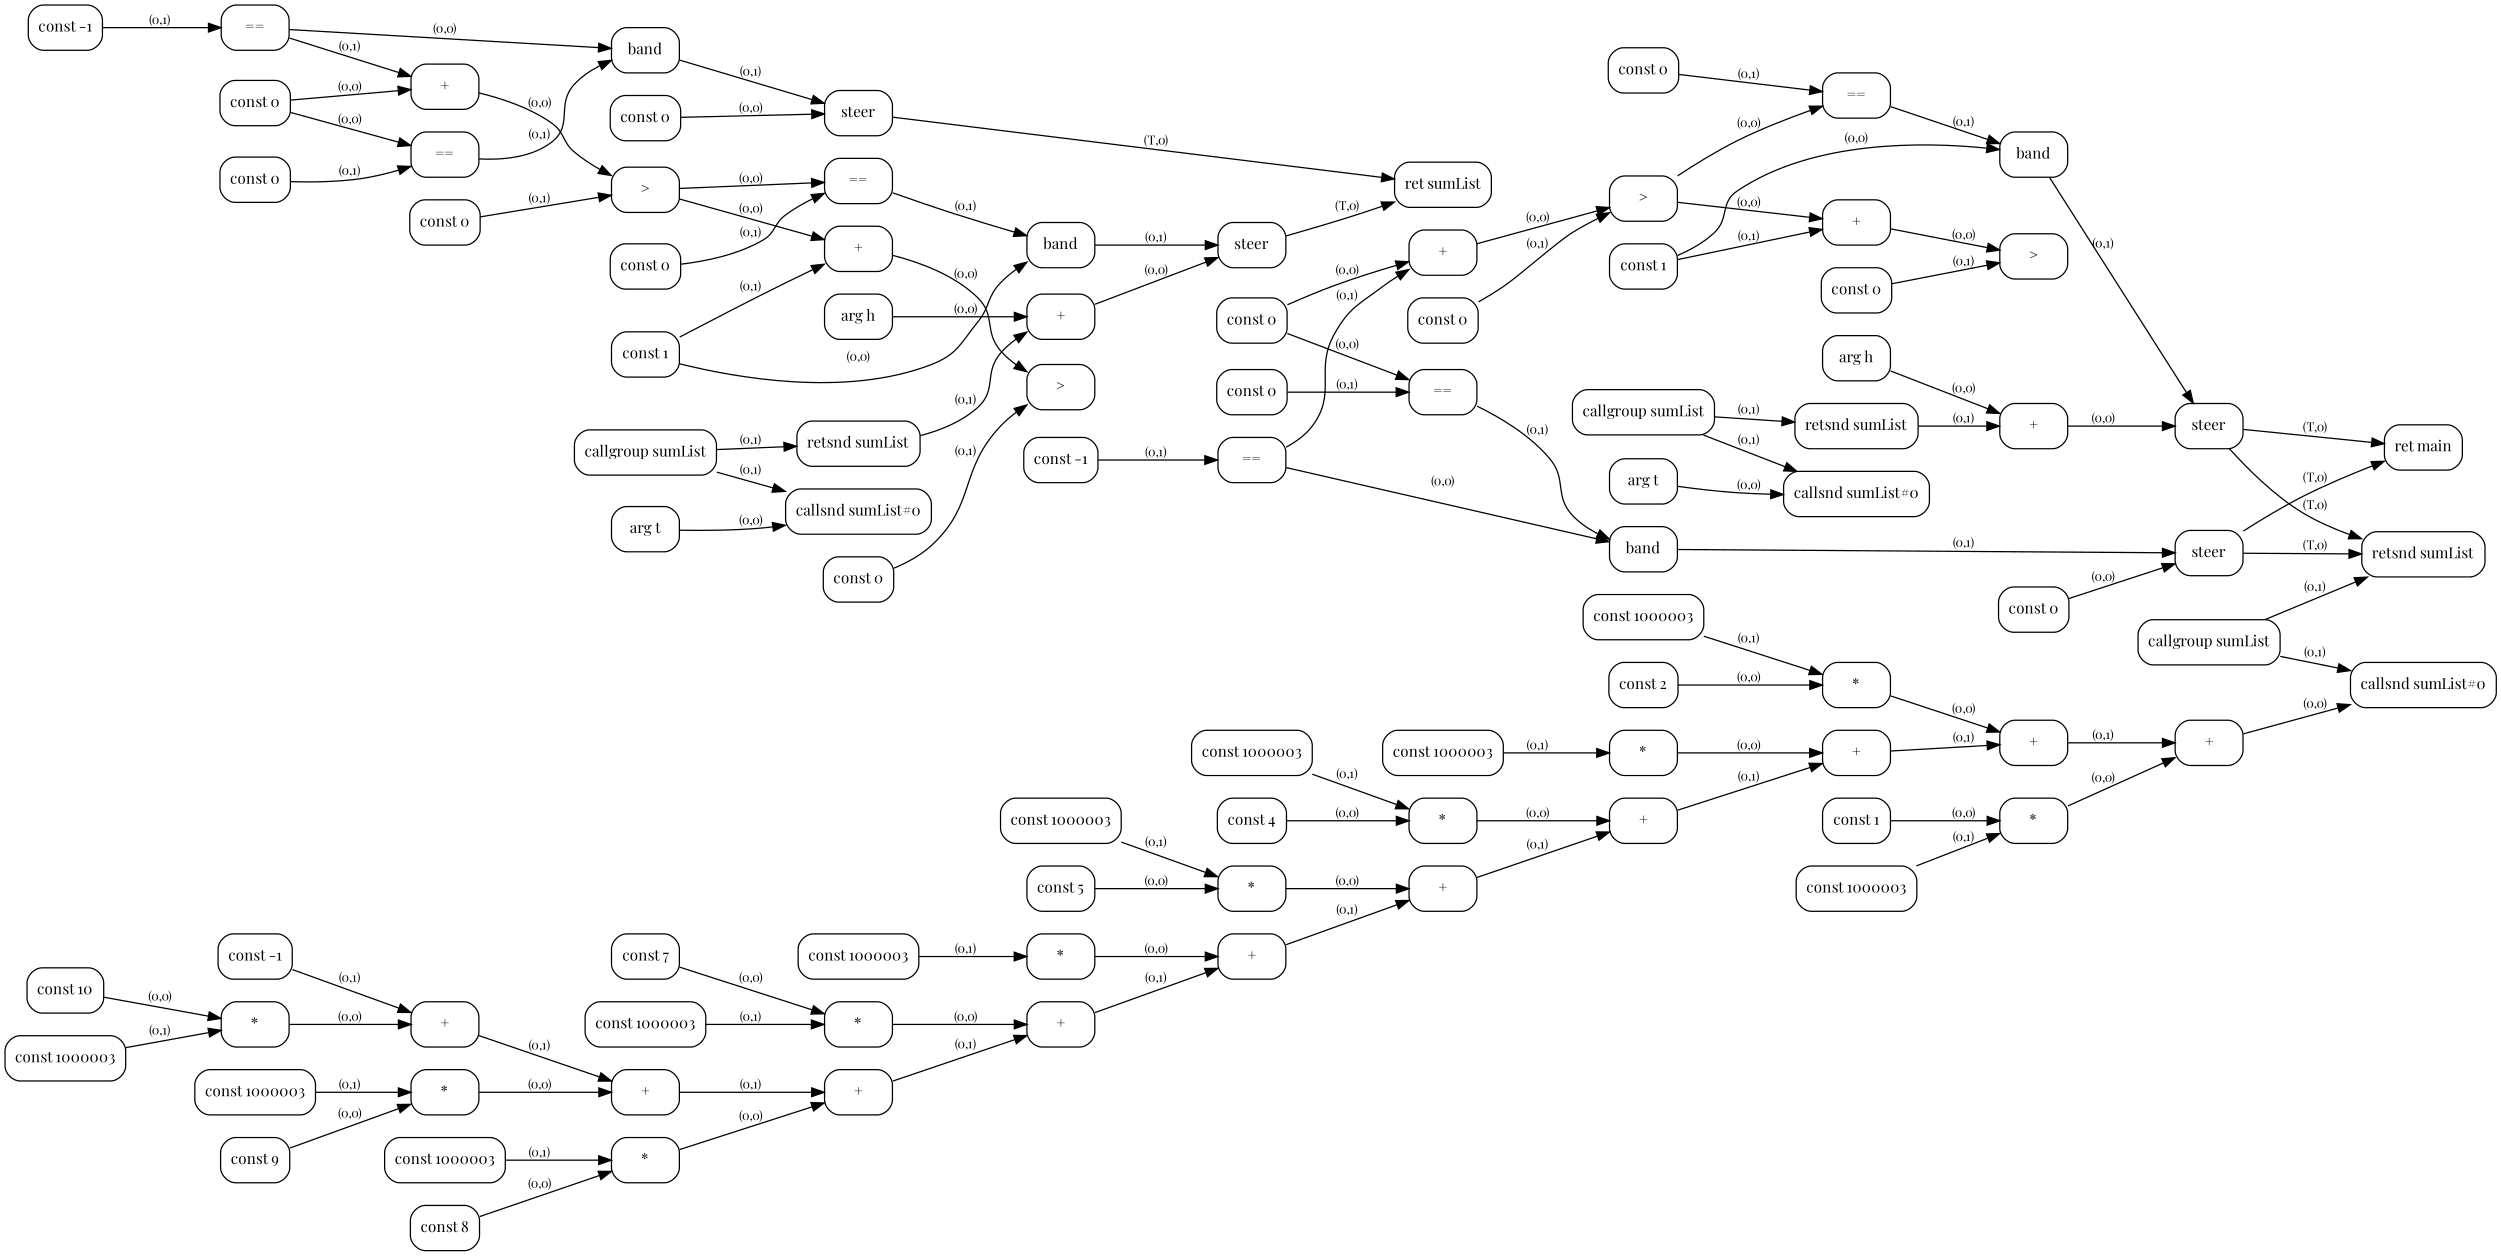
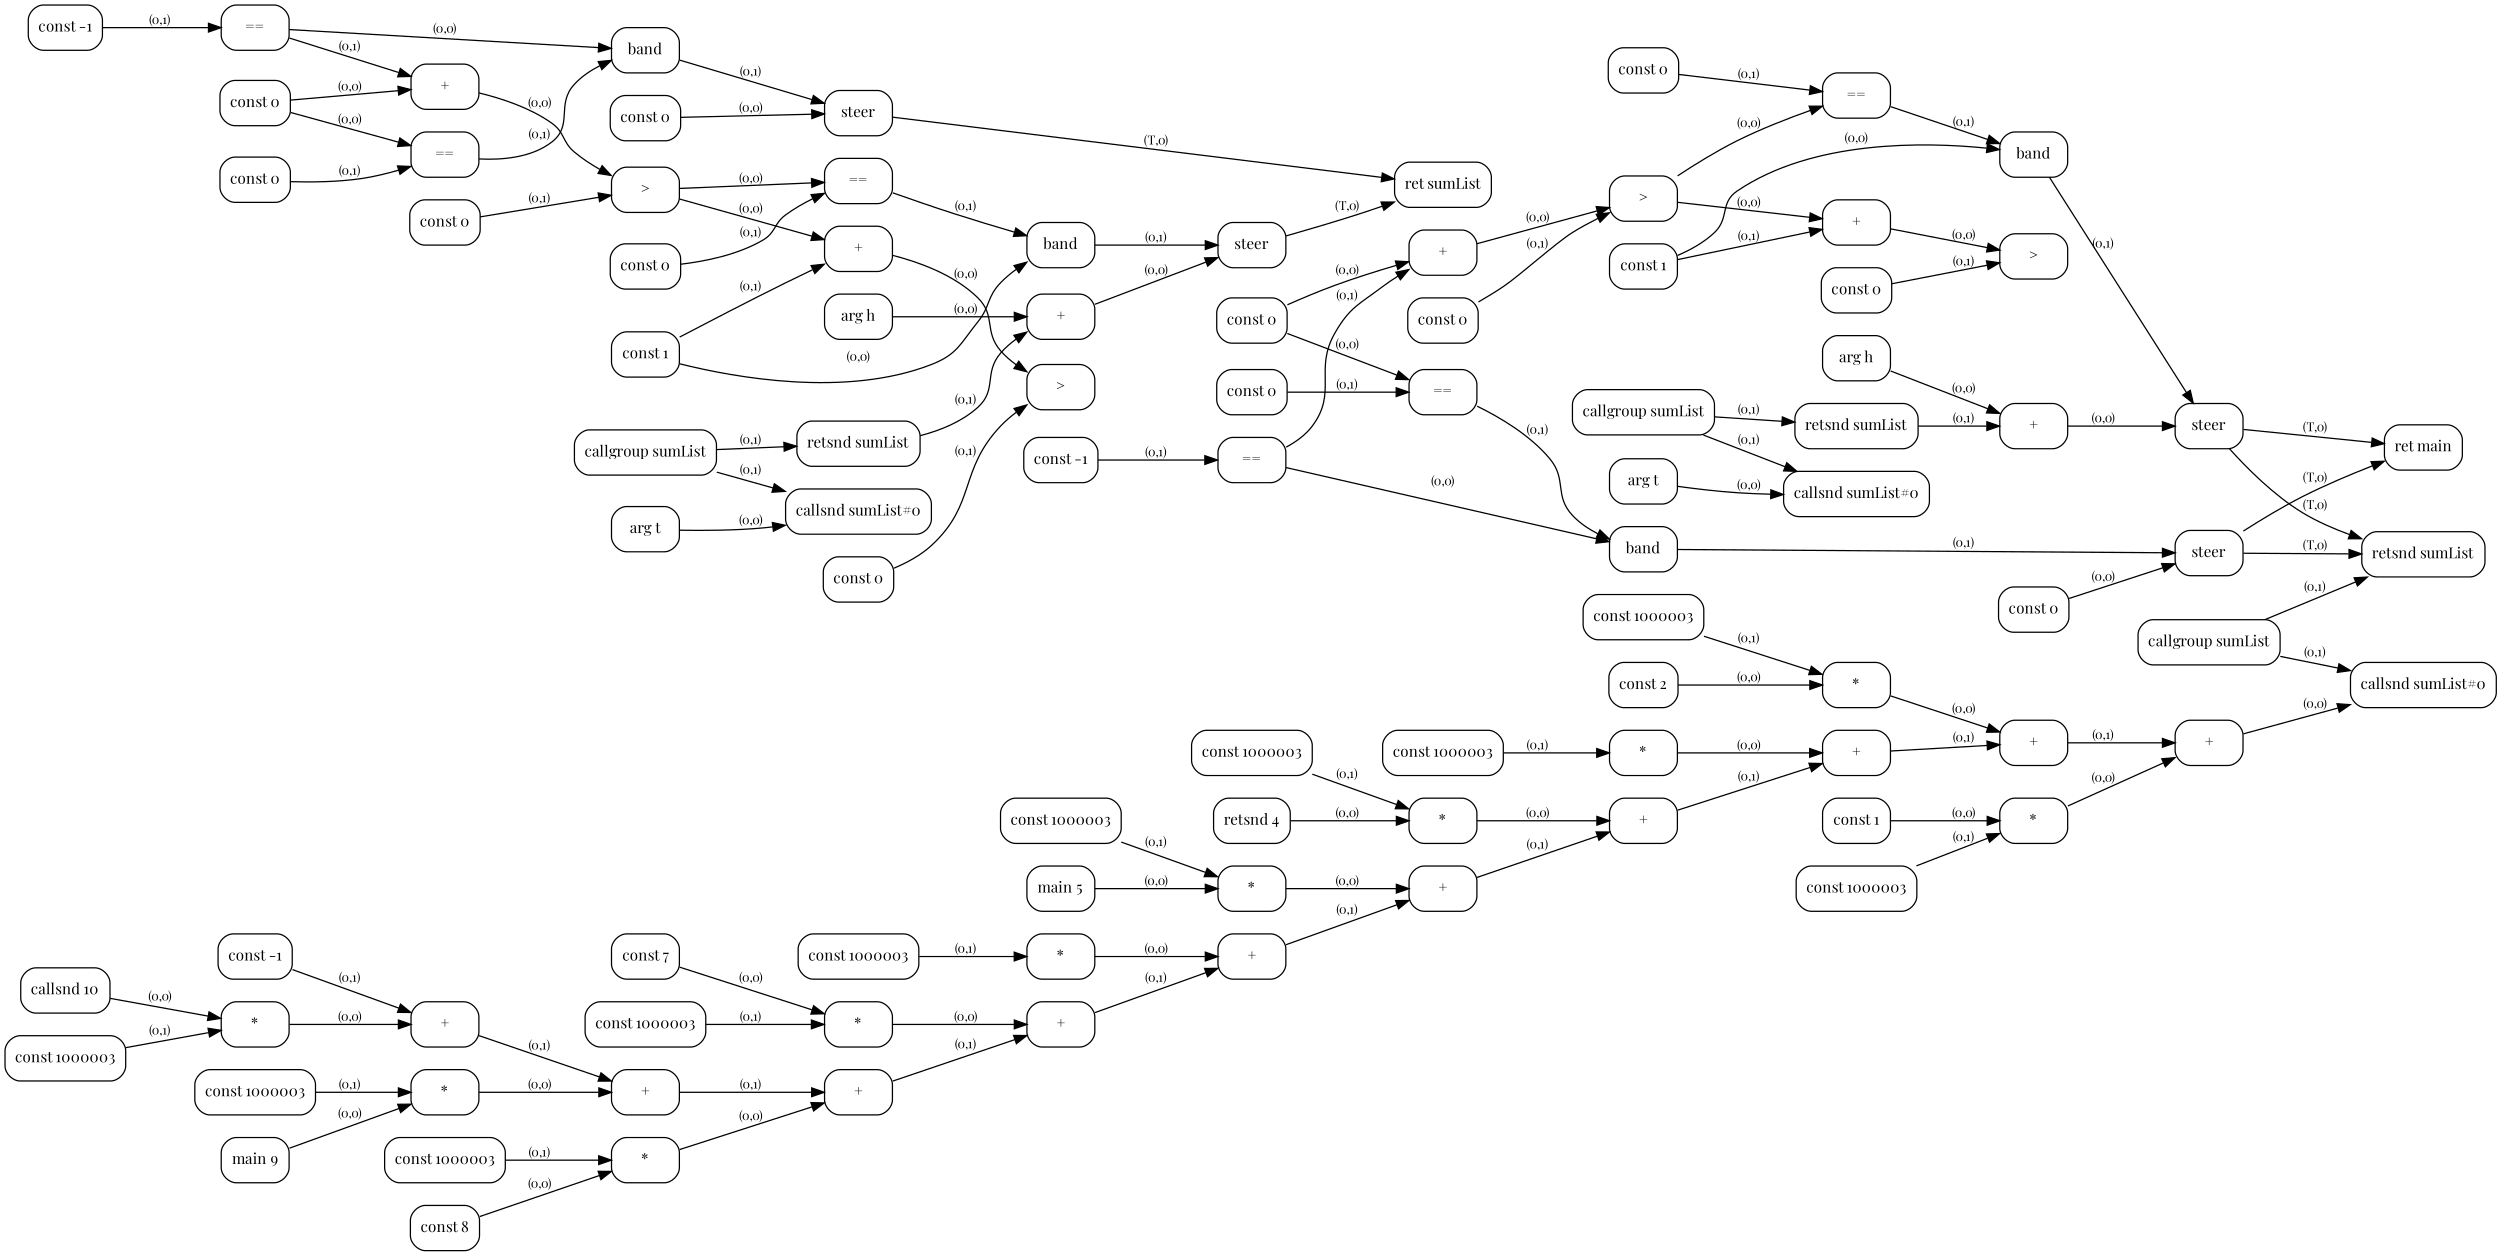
node "const 4": label "const 4" -> "retsnd 4"
node "const 5": label "const 5" -> "main 5"
node "const 10": label "const 10" -> "callsnd 10"
node "const 9": label "const 9" -> "main 9"
